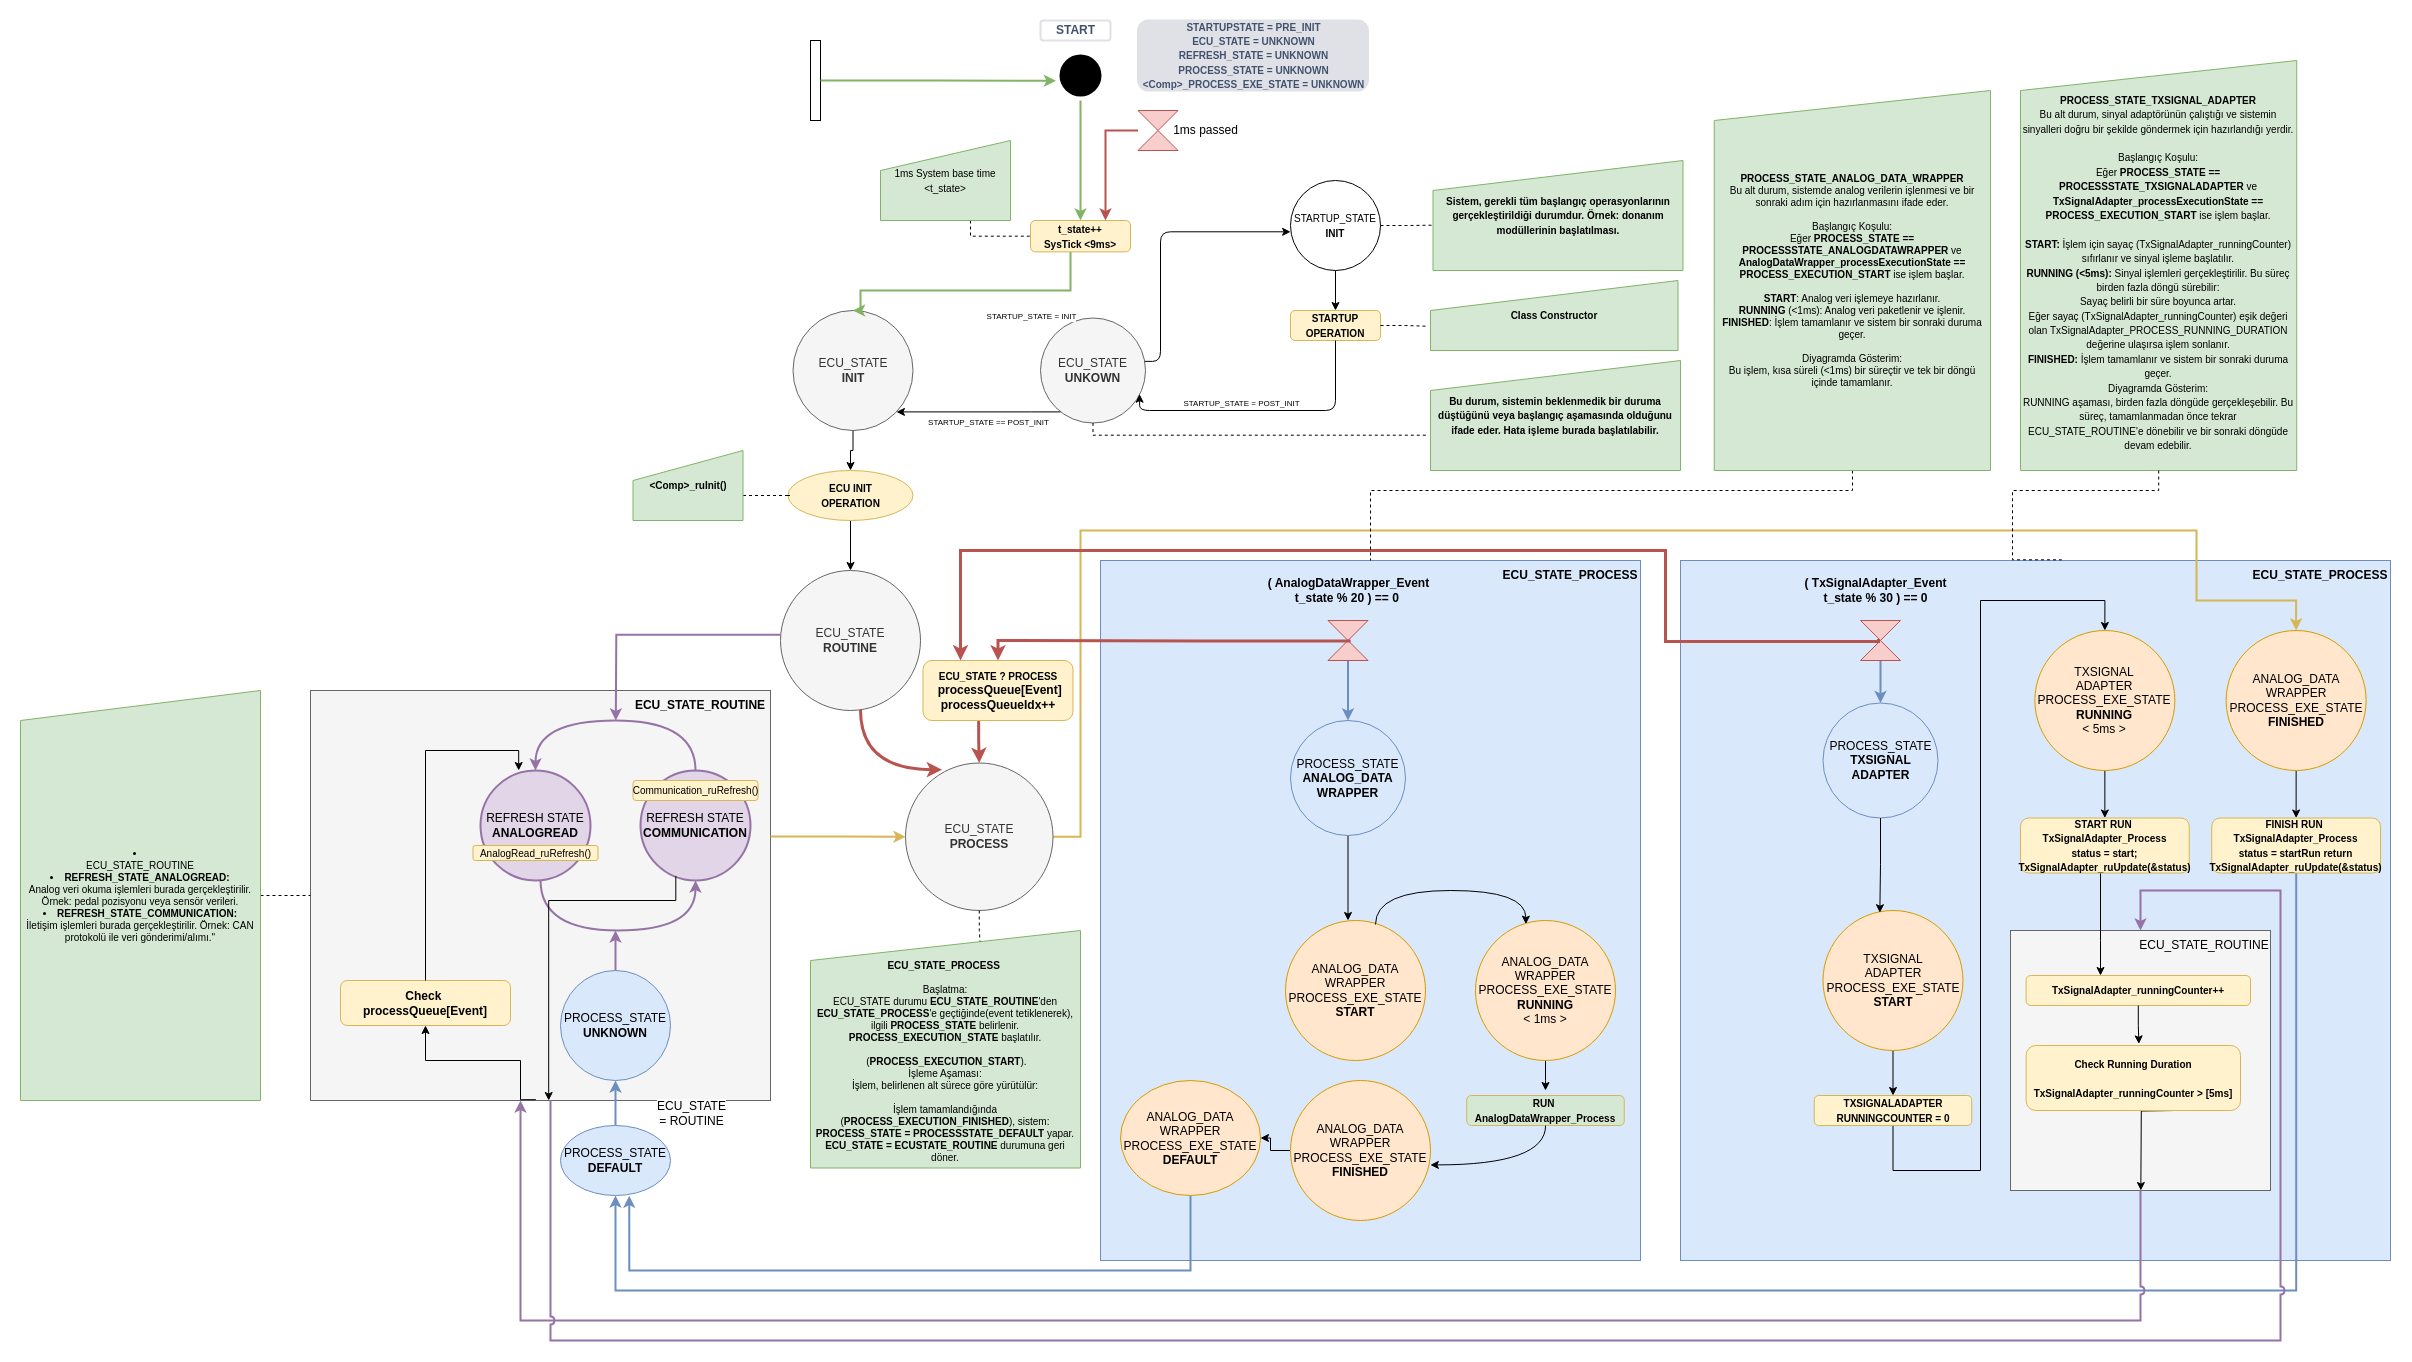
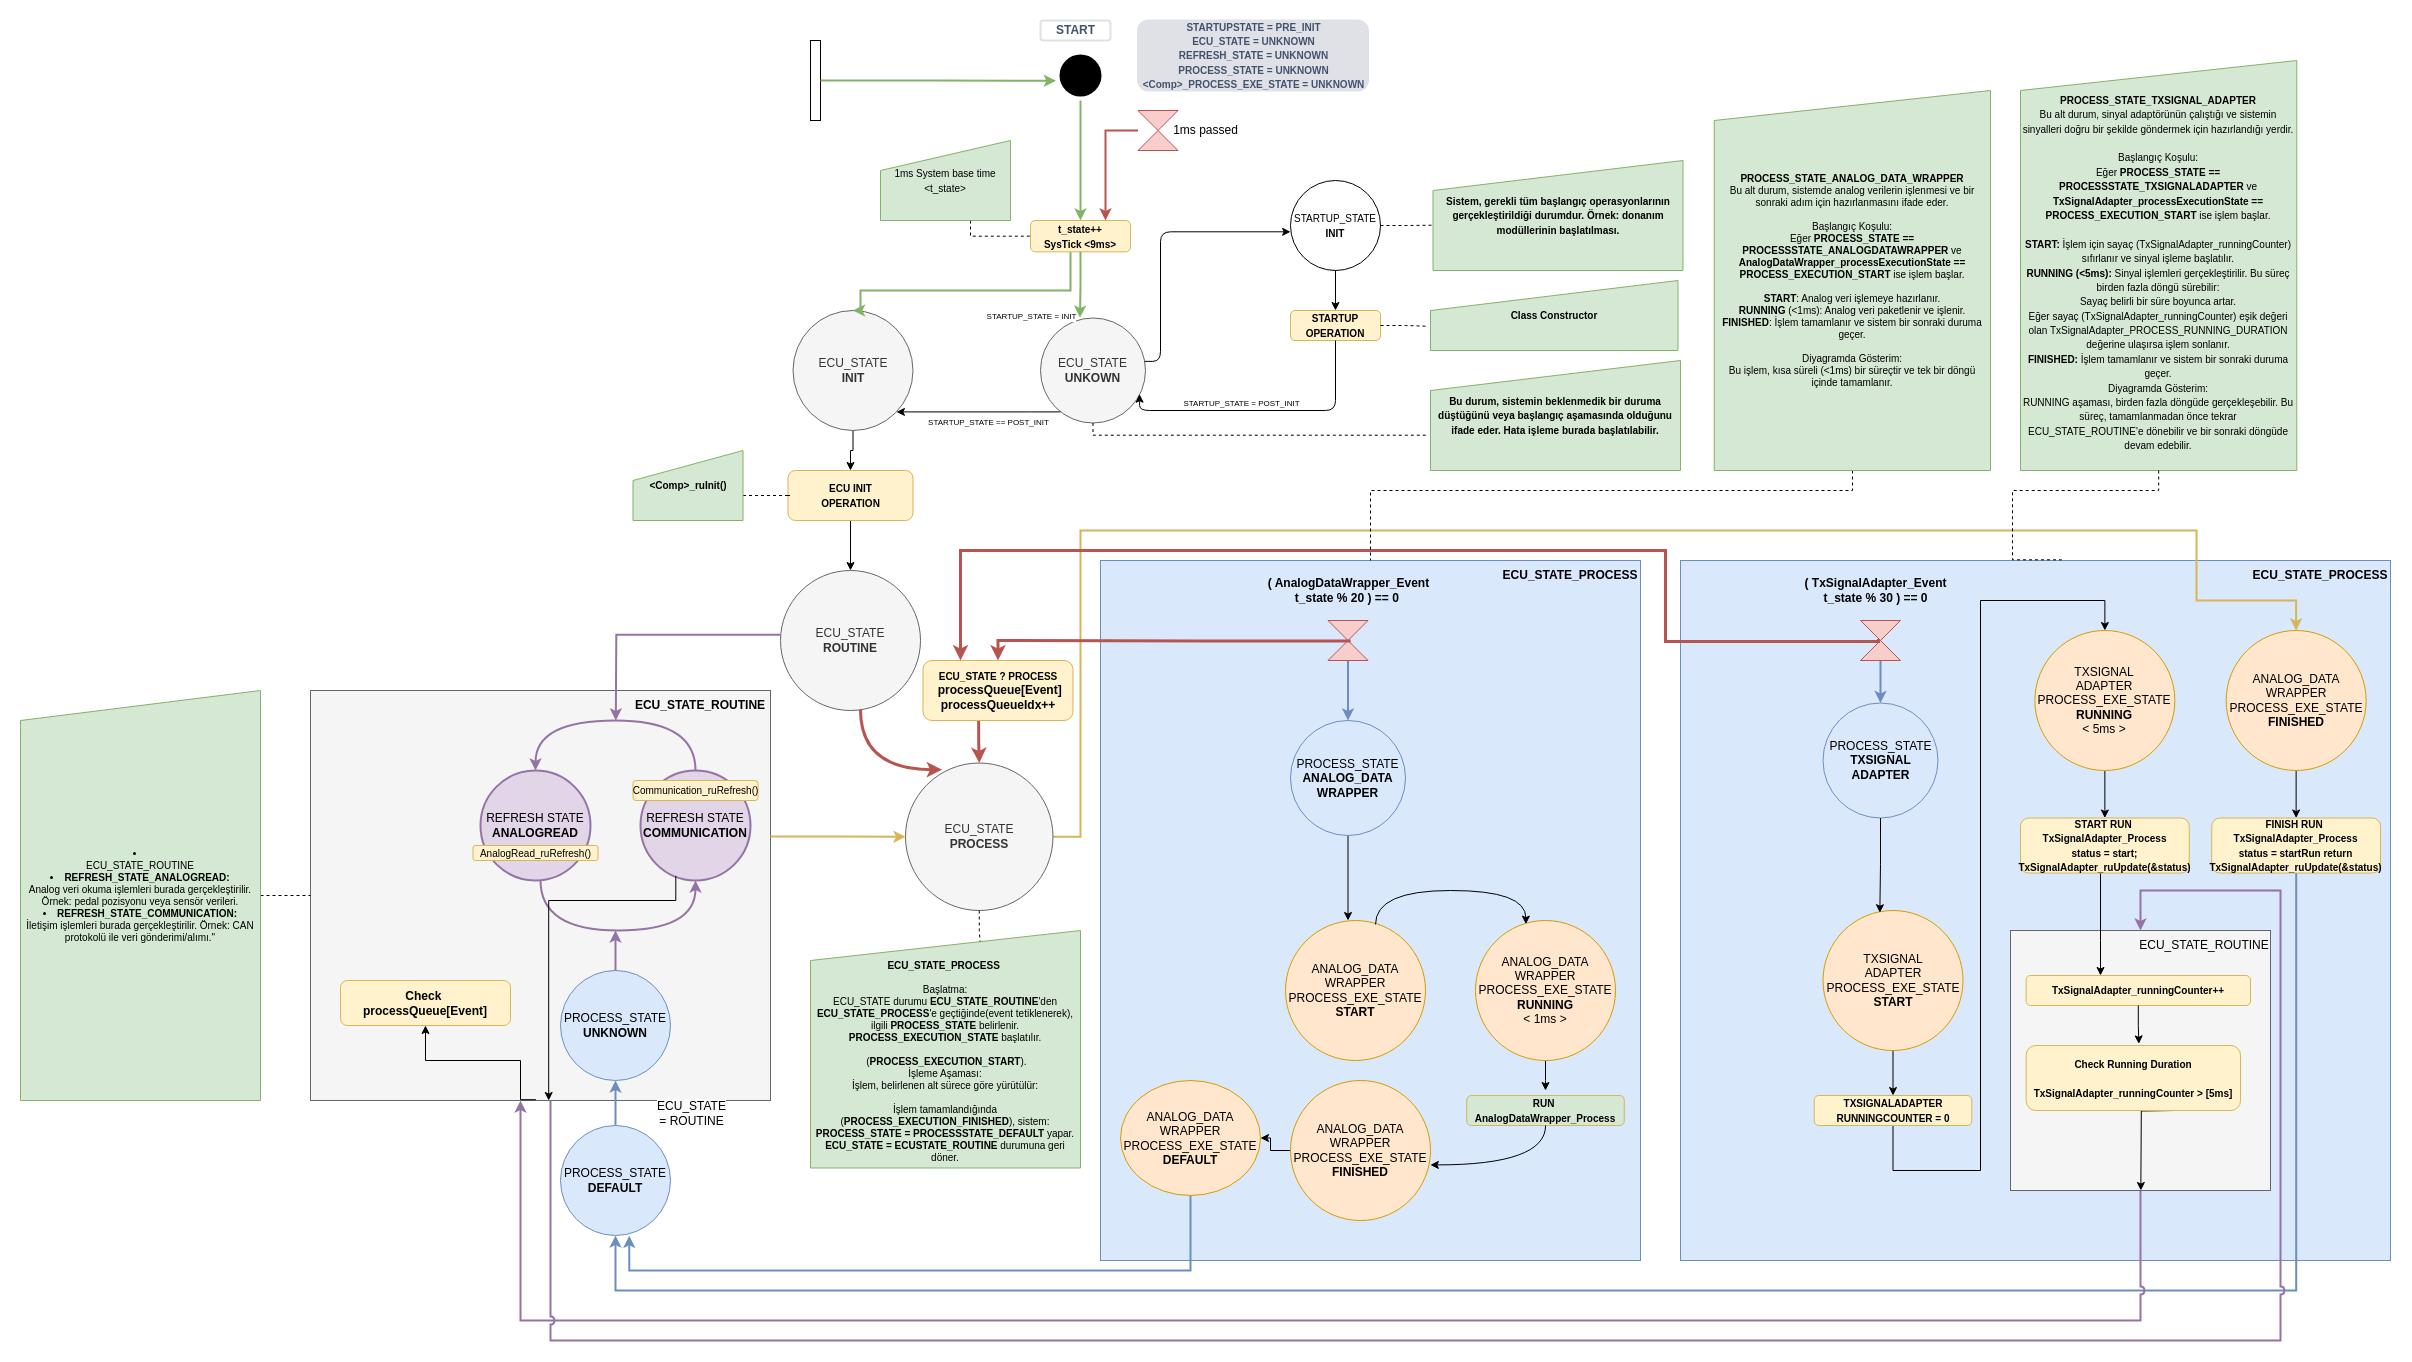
edge "t_state++ SysTick <9ms>" -> "ECU_STATE UNKOWN": added
node "ECU INIT OPERATION": shape ellipse -> rounded rectangle
edge "Check processQueue[Event]" -> "REFRESH STATE ANALOGREAD": removed
node "PROCESS_STATE DEFAULT": size 110x70 -> 110x110
